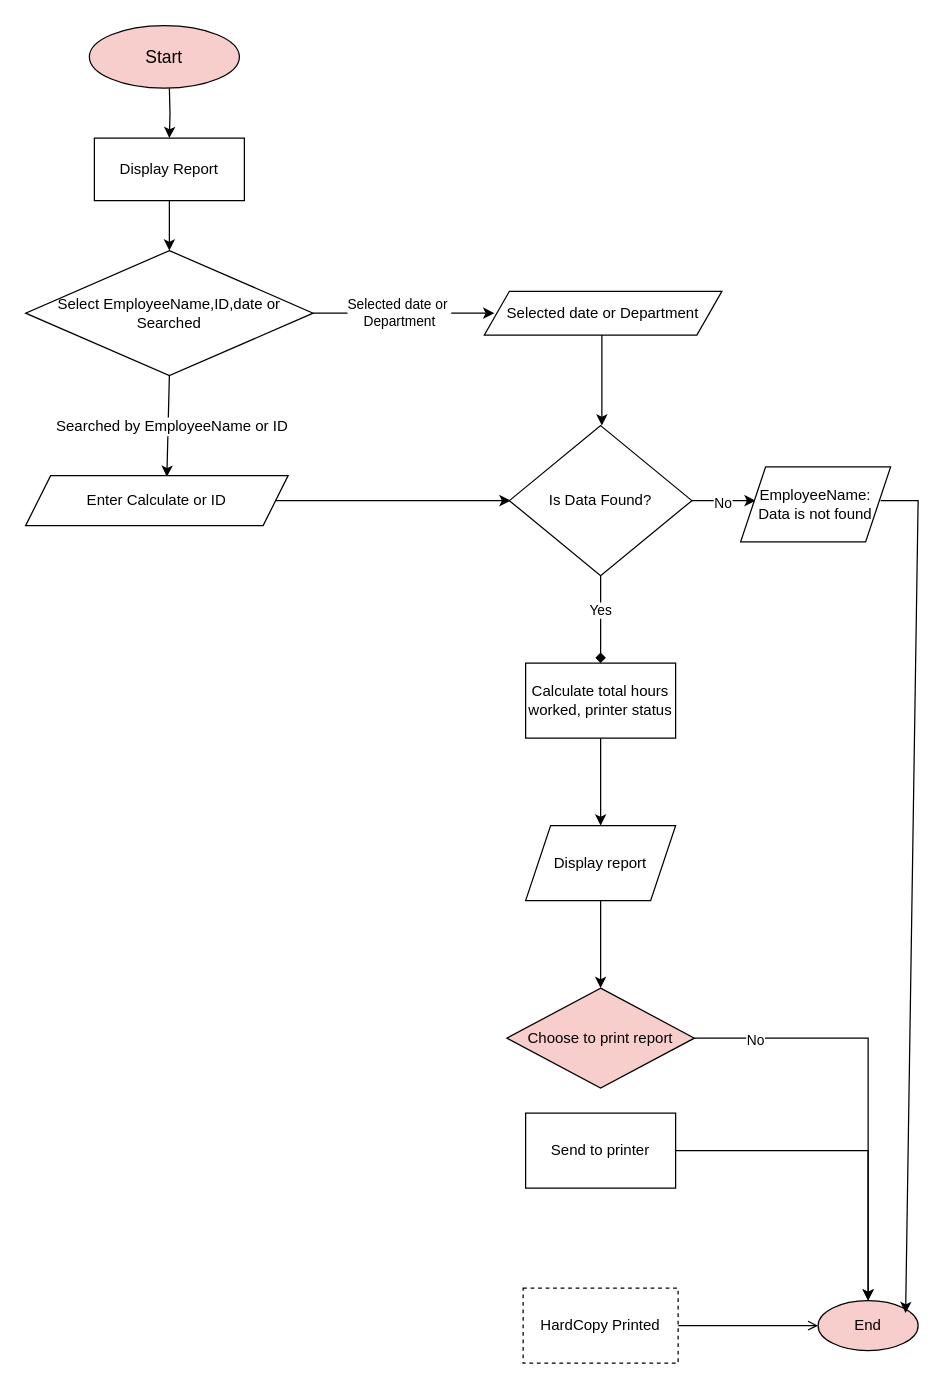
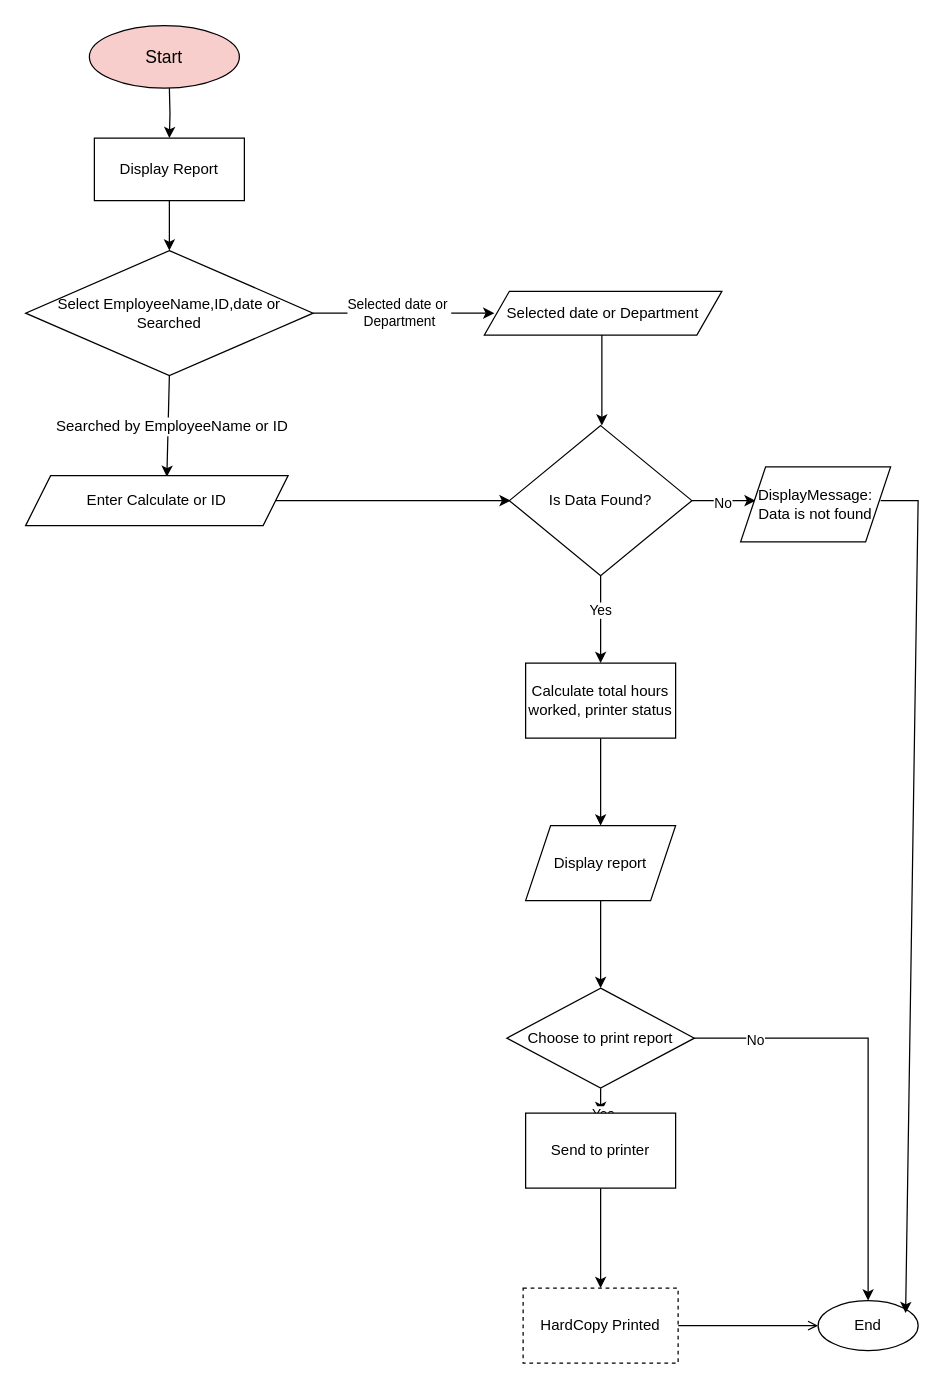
node "EmployeeName: Data is not found": label "EmployeeName: Data is not found" -> "DisplayMessage: Data is not found"
edge "Is Data Found?" -> "Calculate total hours worked, printer status": arrowhead diamond -> classic
node "Choose to print report": fillcolor #f8cecc -> #ffffff
edge "Choose to print report" -> "Send to printer": added, label "Yes"
edge "Send to printer" -> "End": now "Send to printer" -> "HardCopy Printed"
node "End": fillcolor #f8cecc -> #ffffff
